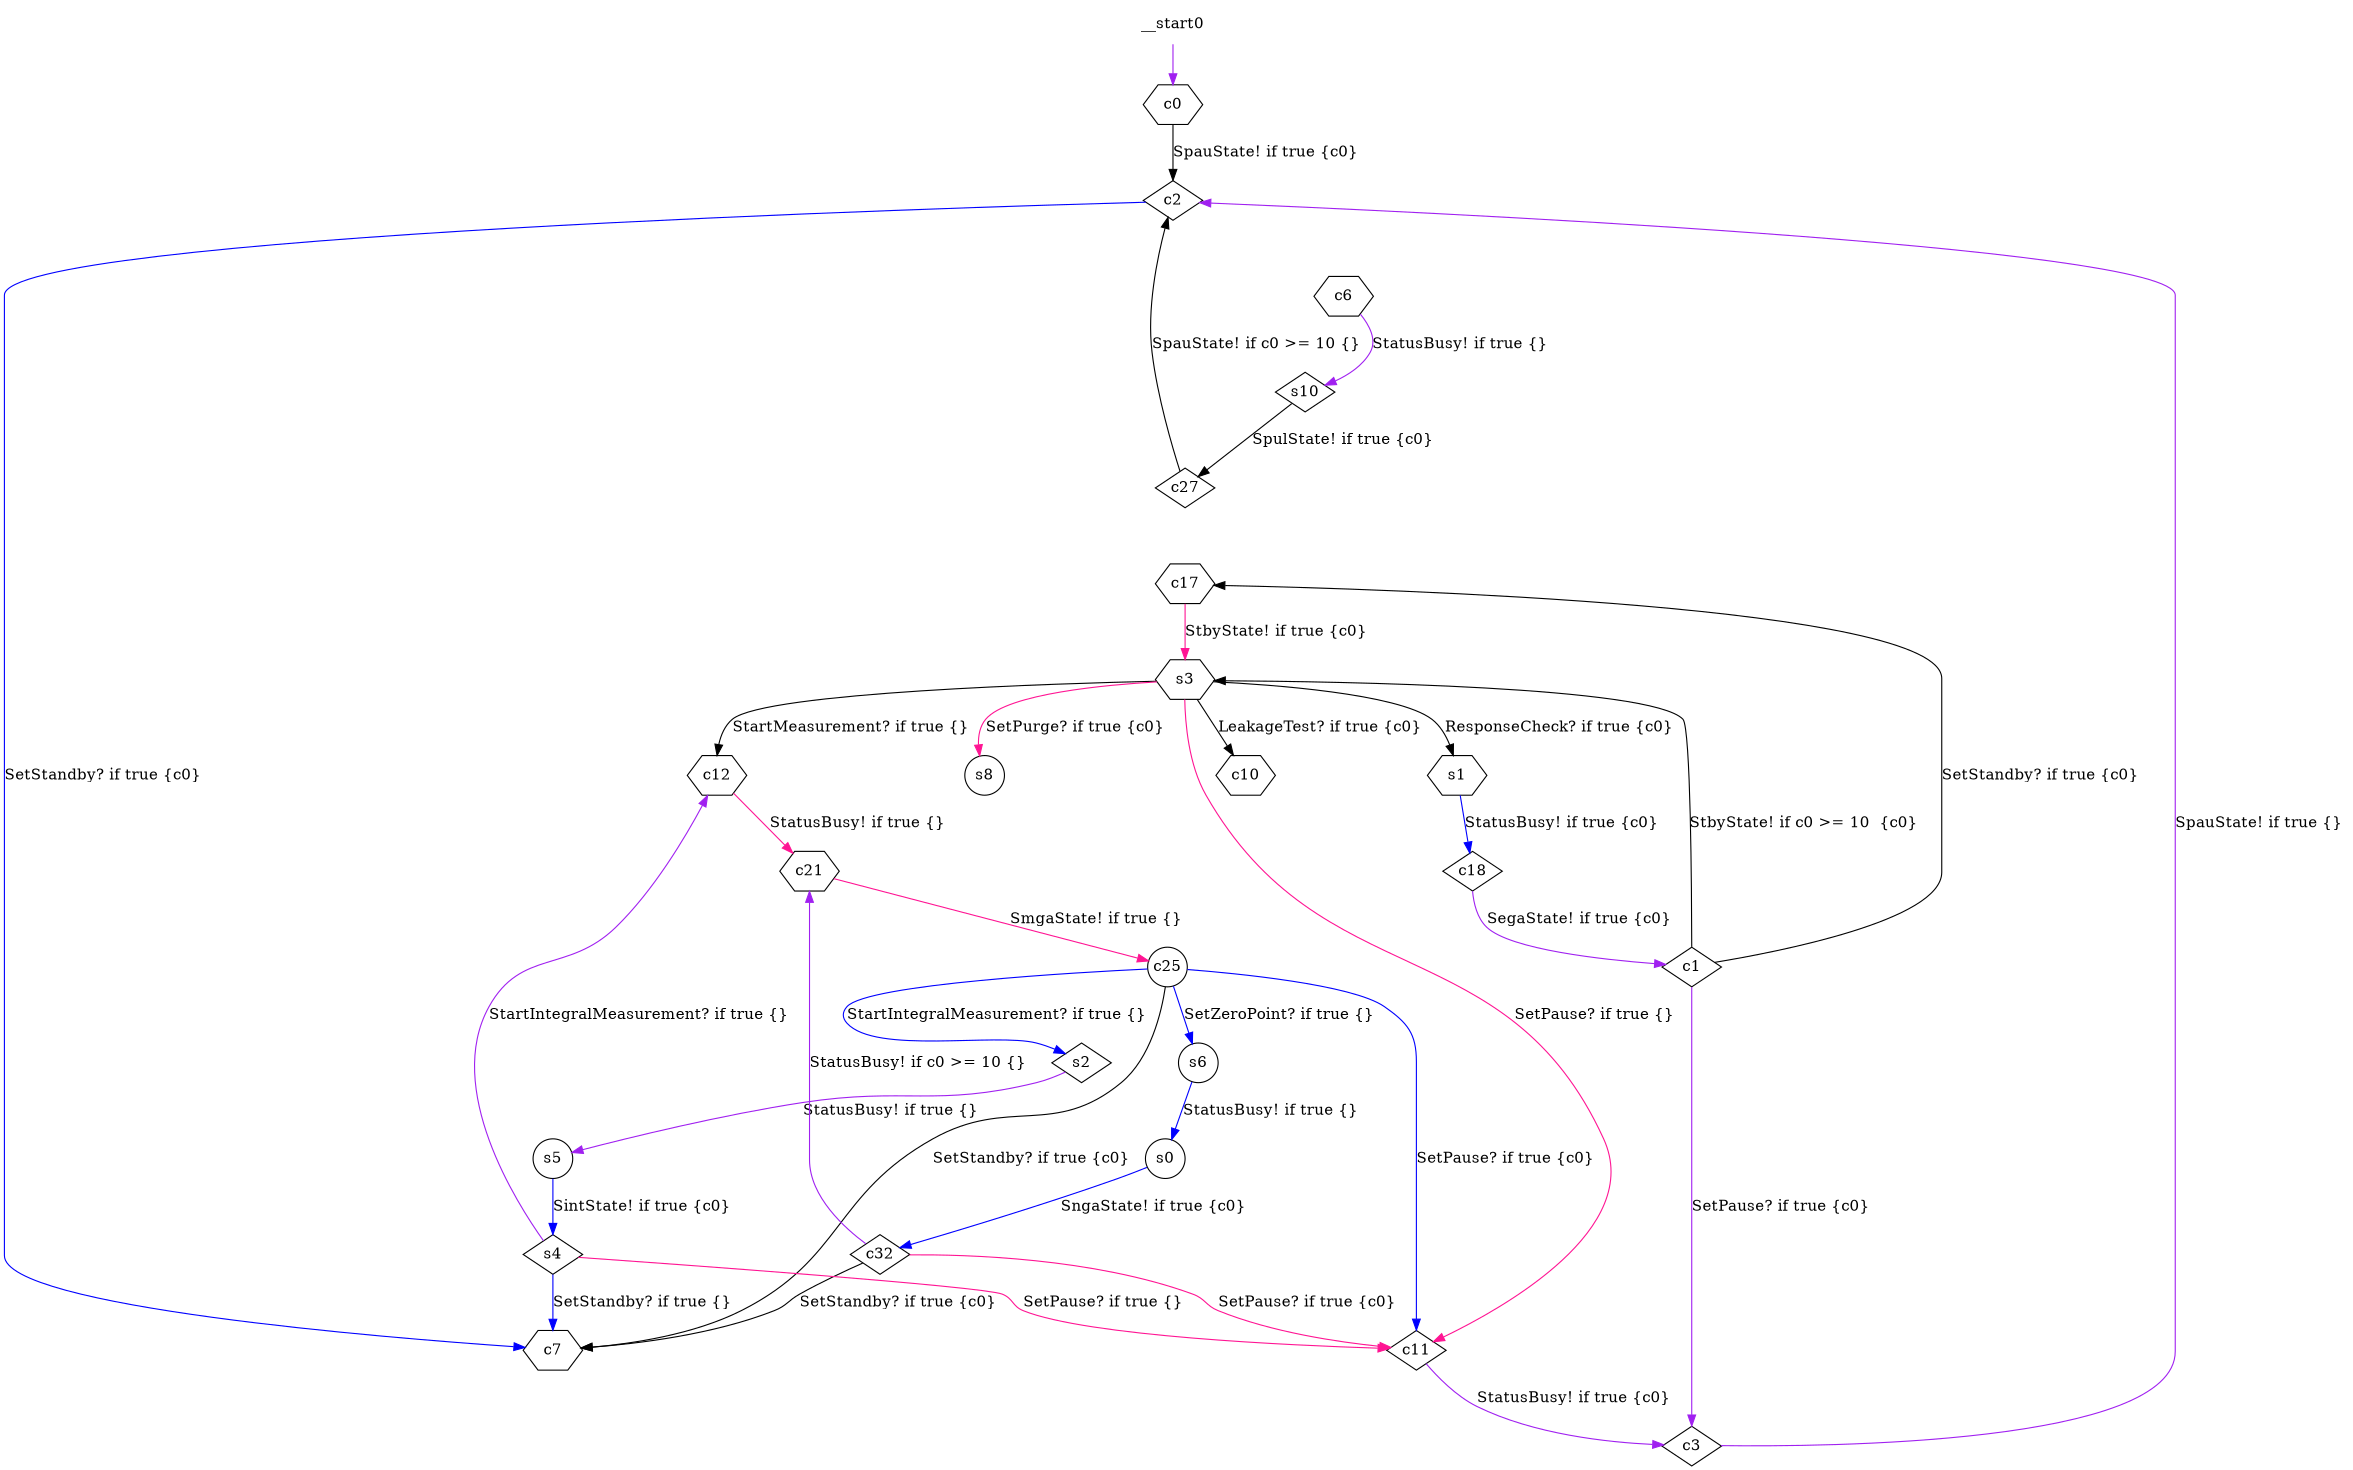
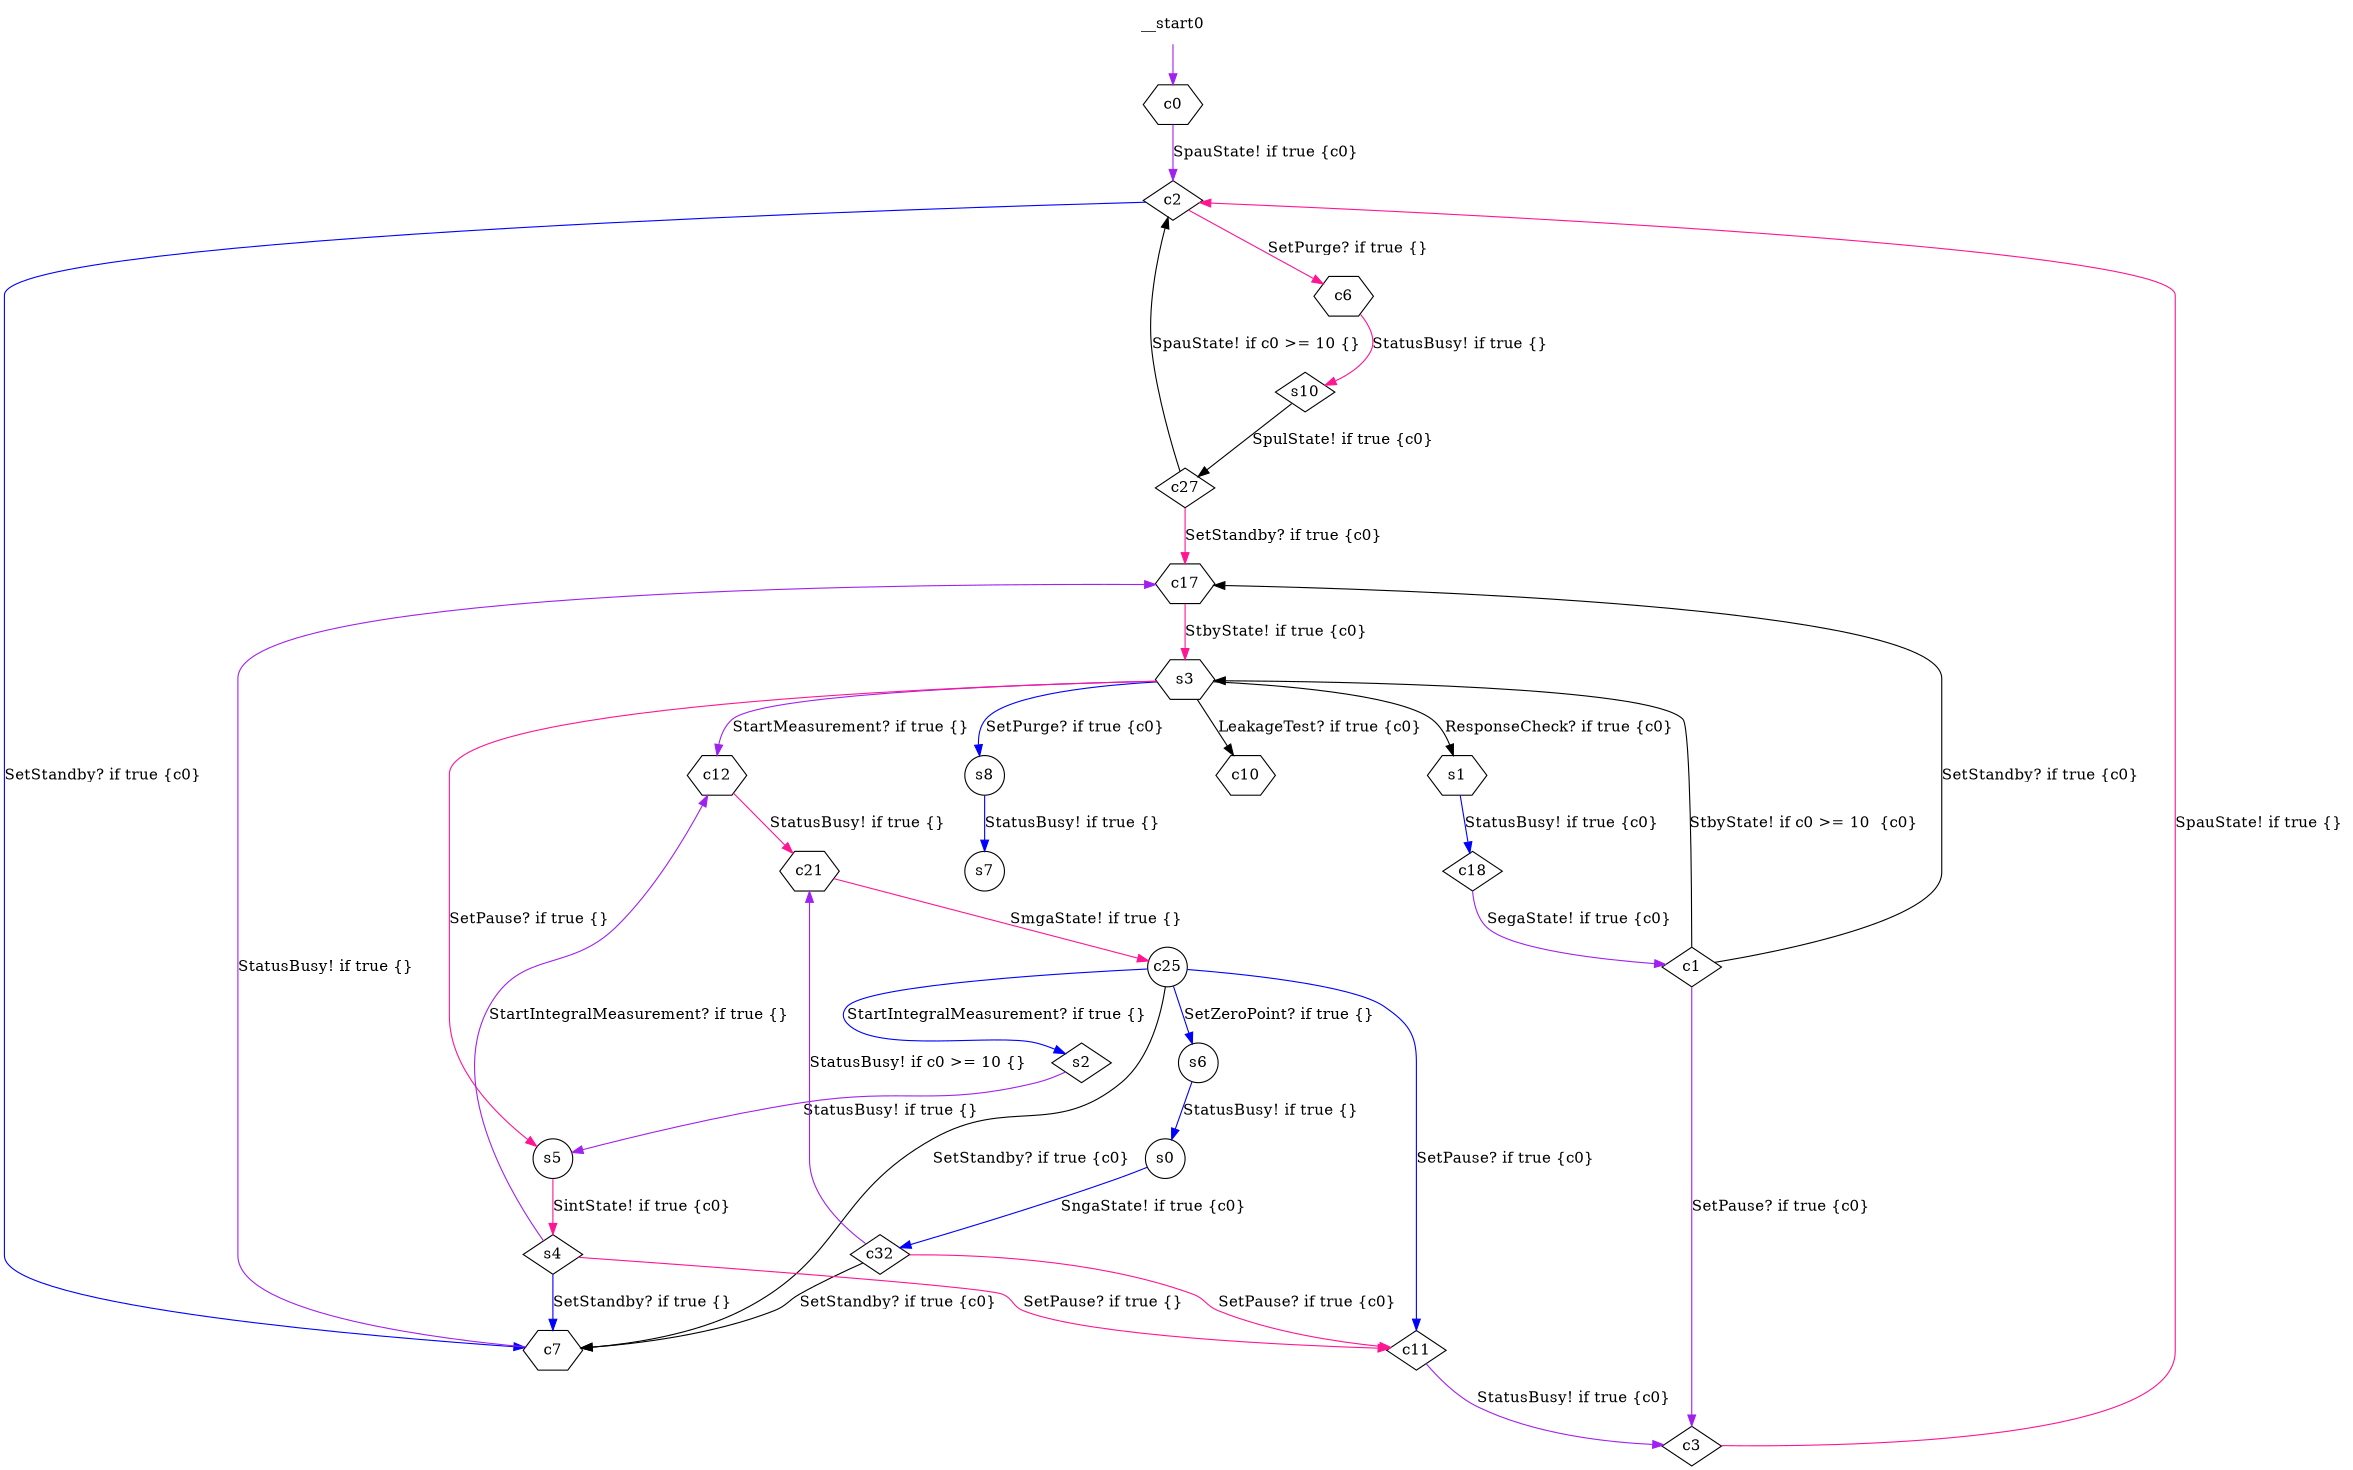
edge "c0" -> "c2": color black -> purple
edge "c2" -> "c6": added, label "SetPurge? if true {}"
edge "c6" -> "s10": color purple -> deeppink
edge "c27" -> "c17": added, label "SetStandby? if true {c0}"
edge "c3" -> "c2": color purple -> deeppink
edge "c7" -> "c17": added, label "StatusBusy! if true {}"
edge "s3" -> "c12": color black -> purple
edge "s3" -> "s8": color deeppink -> blue
node "s7": added
edge "s3" -> "c11": now "s3" -> "s5"
edge "s5" -> "s4": color blue -> deeppink
